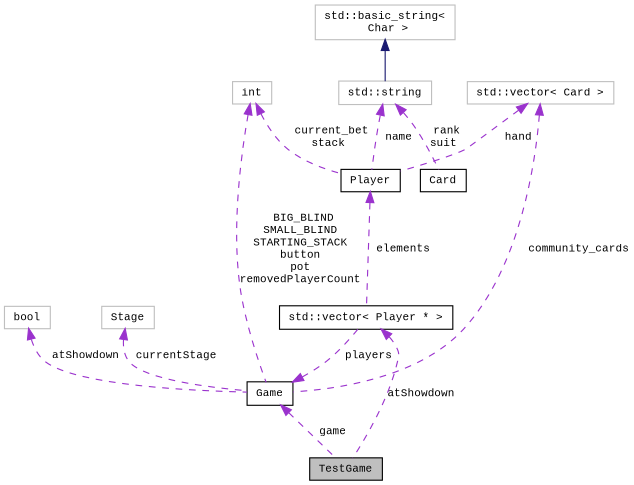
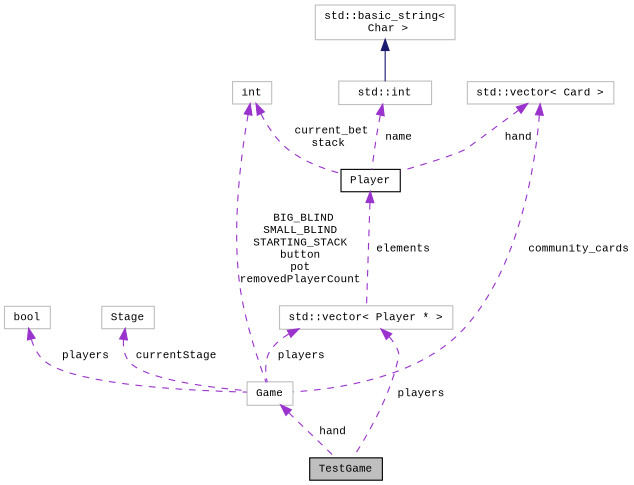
node "std::string": label "std::string" -> "std::int"
node "Card": removed
node "std::vector< Player * >": color black -> grey75
edge "Game" -> "bool": label " atShowdown" -> " players"
edge "std::vector< Player * >" -> "Game": reversed
node "Game": color black -> grey75
edge "TestGame" -> "std::vector< Player * >": label " atShowdown" -> " players"
edge "TestGame" -> "Game": label " game" -> " hand"
